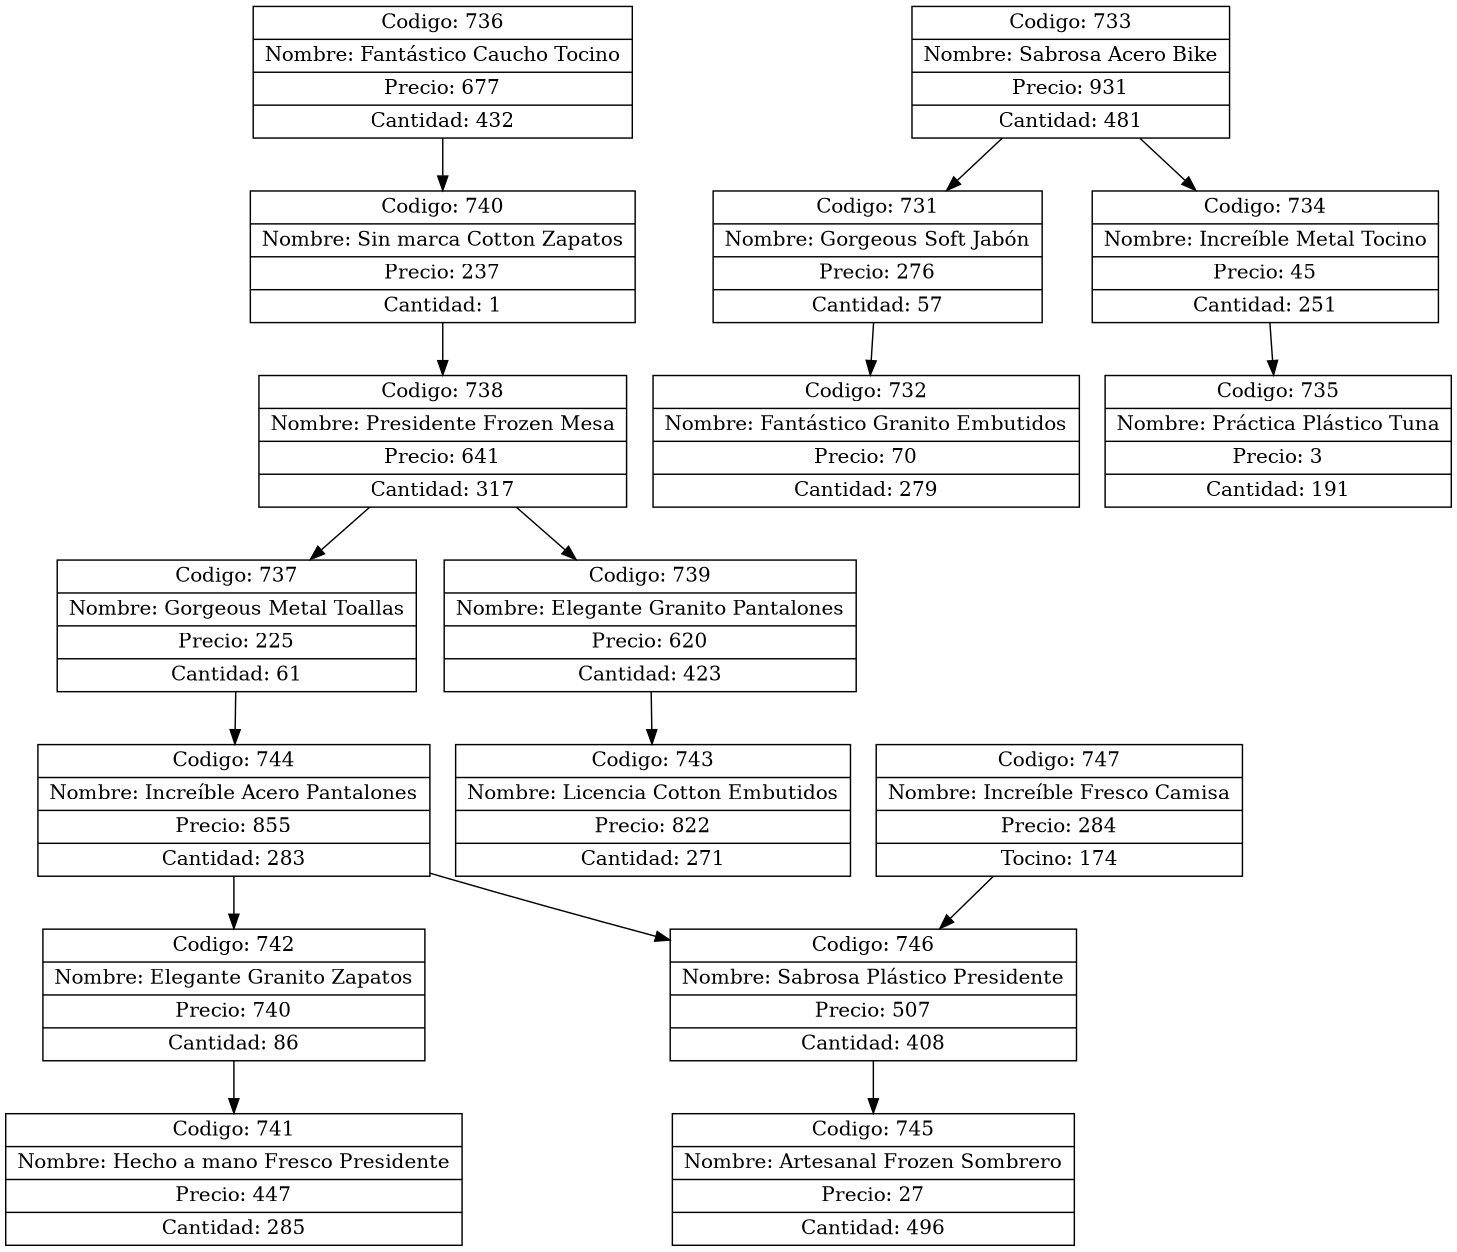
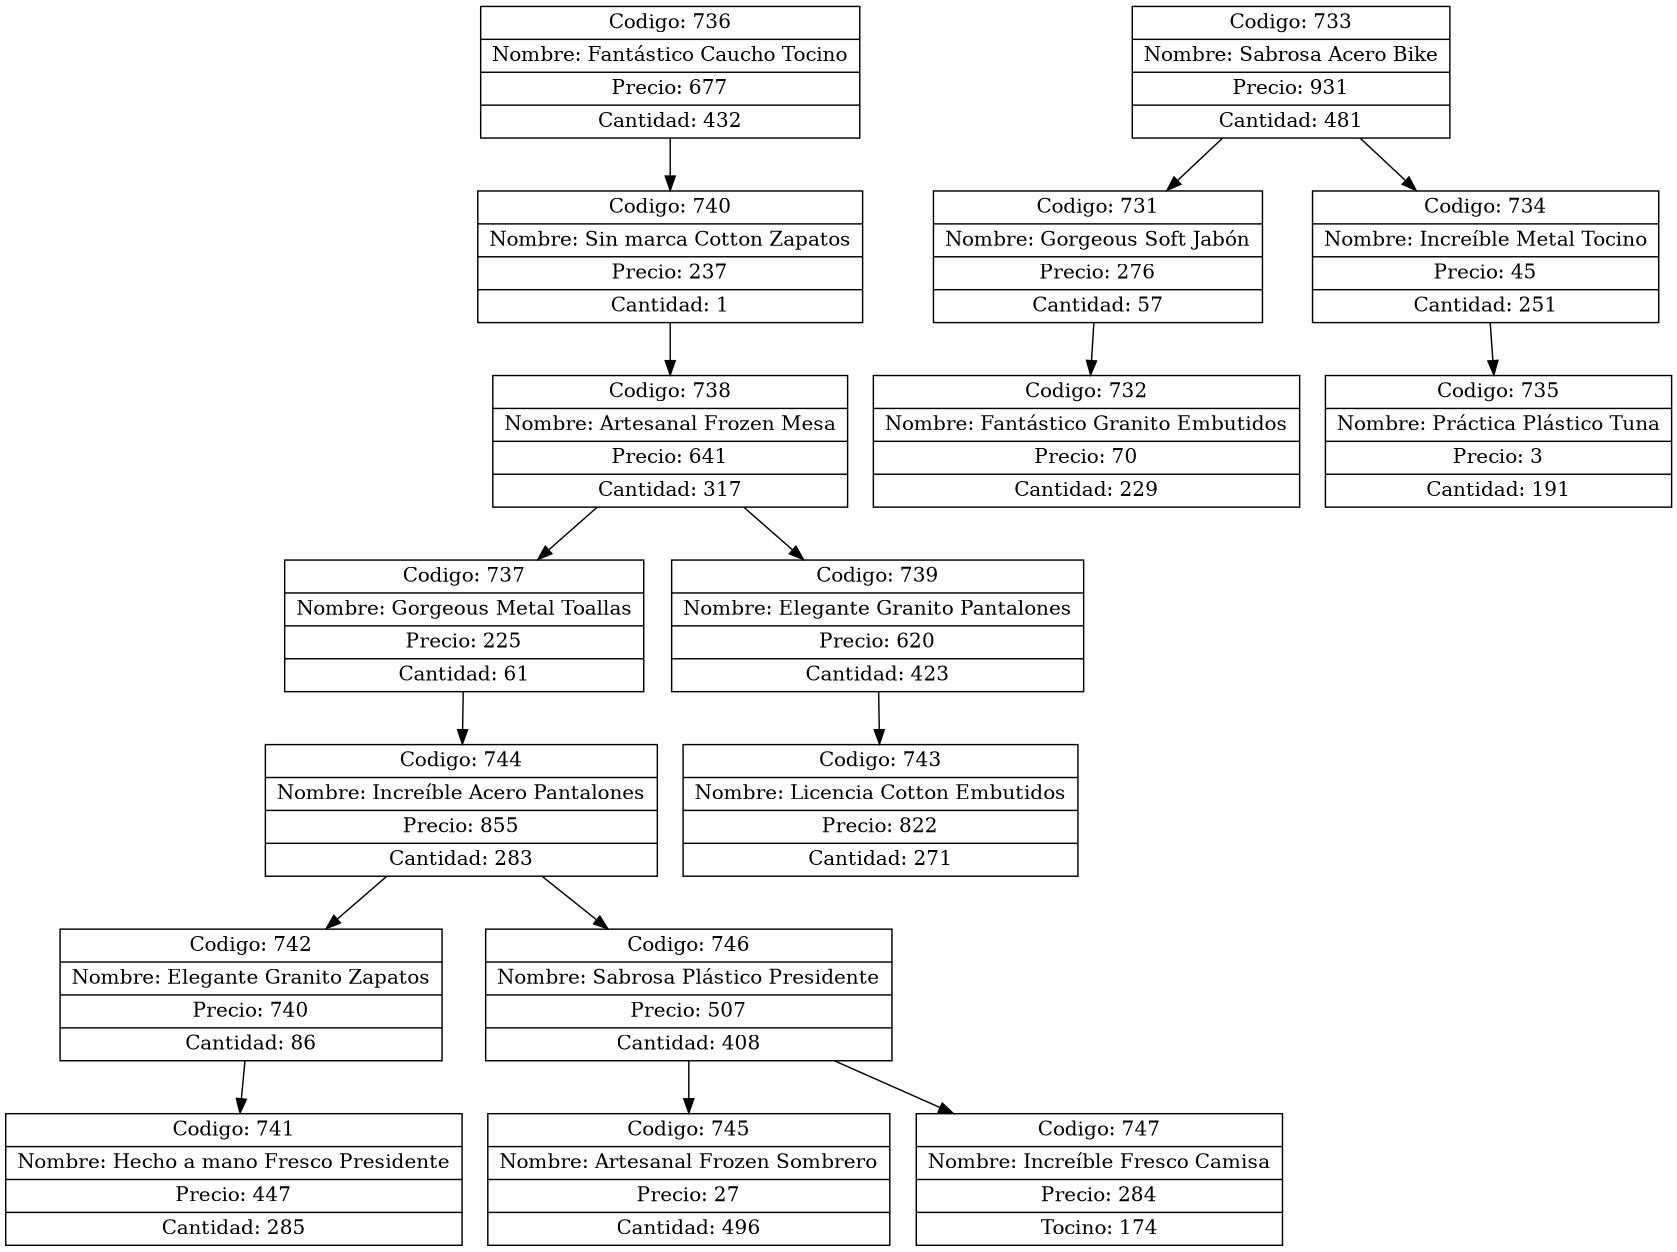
node "Codigo: 738": text "Nombre: Presidente Frozen Mesa" -> "Nombre: Artesanal Frozen Mesa"
node "Codigo: 732": text "Cantidad: 279" -> "Cantidad: 229"
edge "Codigo: 747" -> "Codigo: 746": reversed
